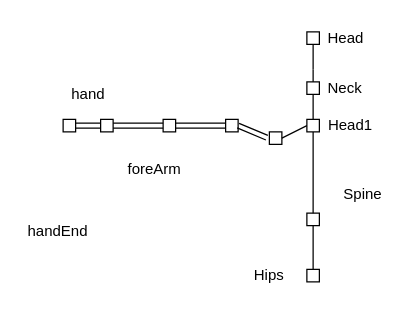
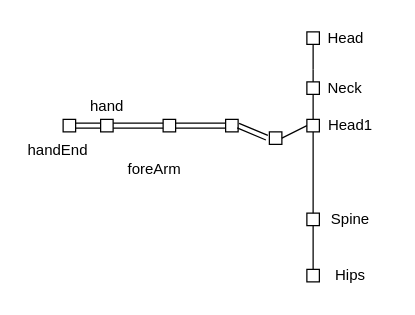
node "hand": moved (94, 94) -> (113, 107)
node "Spine": moved (363, 194) -> (351, 219)
node "handEnd": moved (69, 232) -> (69, 151)
node "Hips": moved (269, 276) -> (351, 276)
